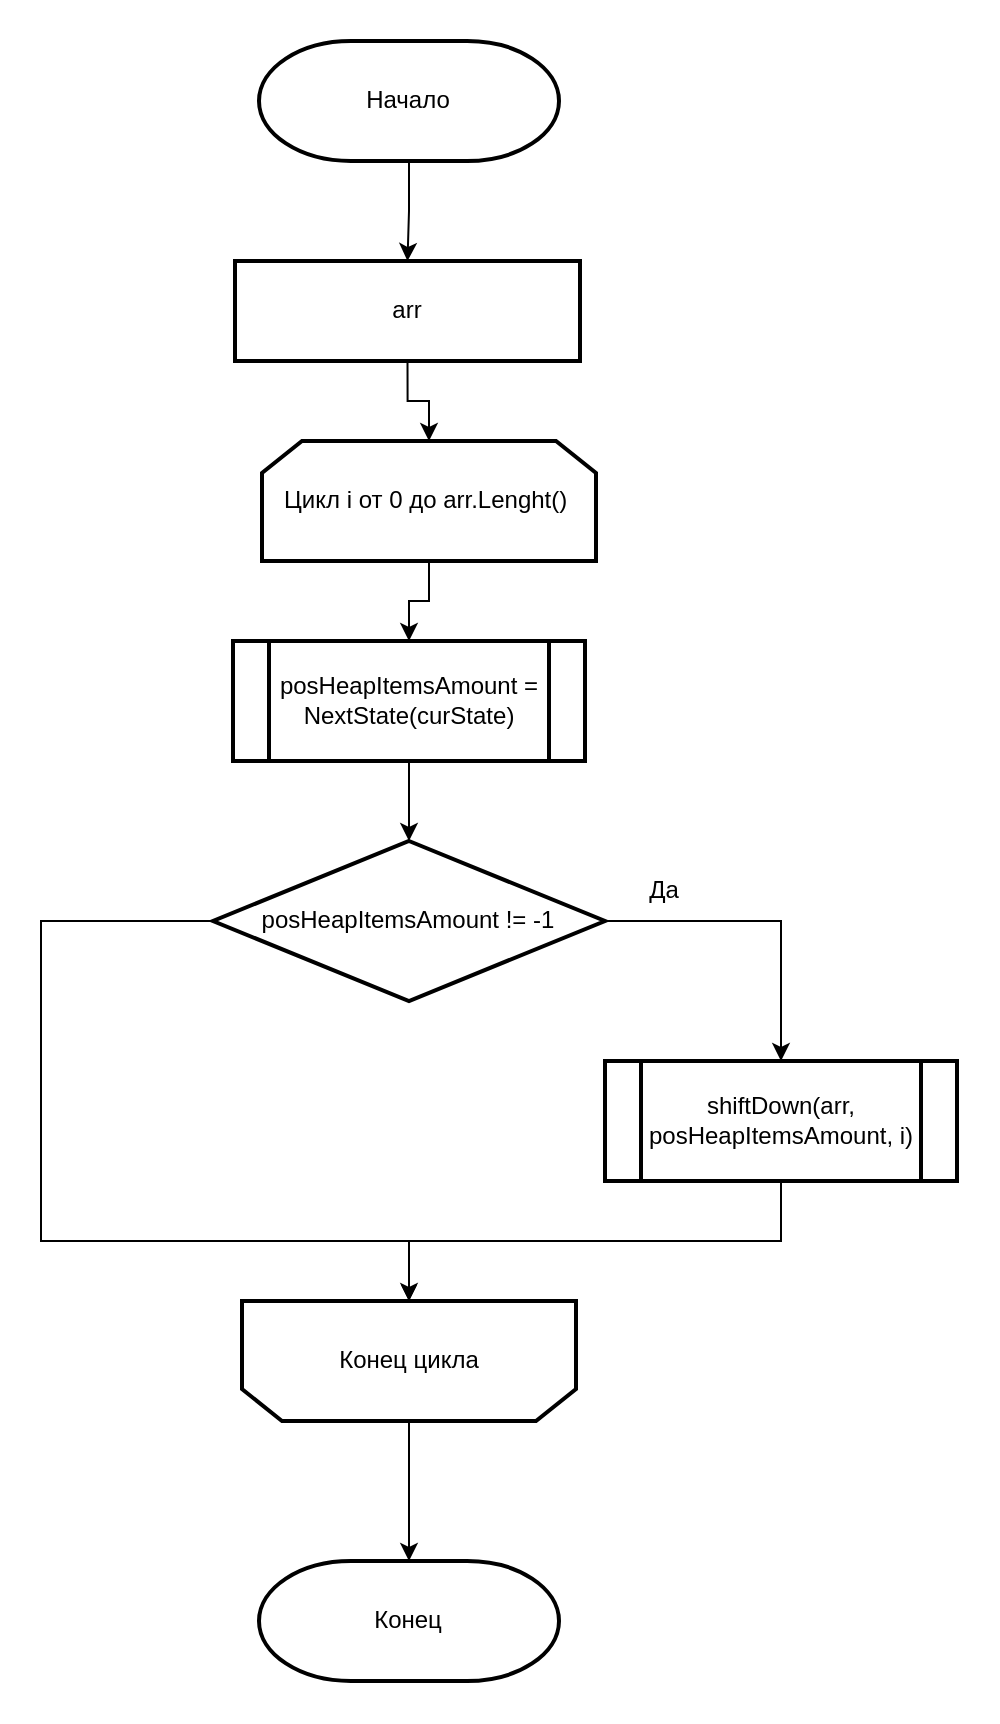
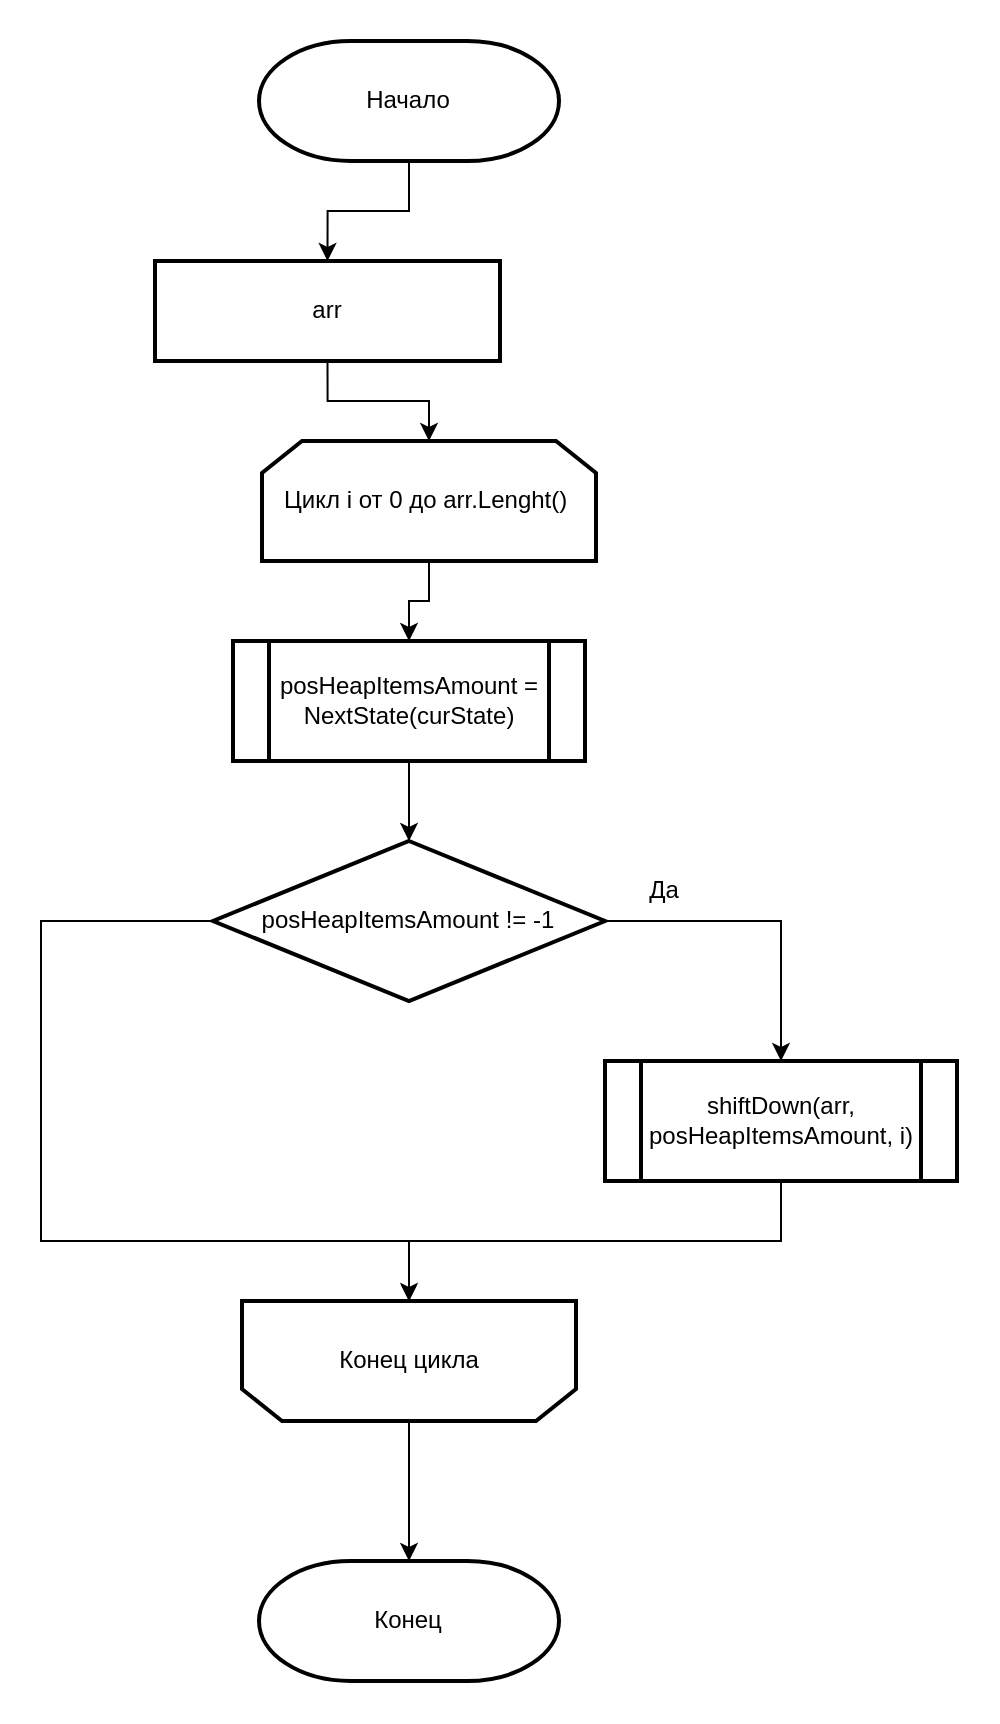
node "arr": moved (408, 311) -> (328, 311)
